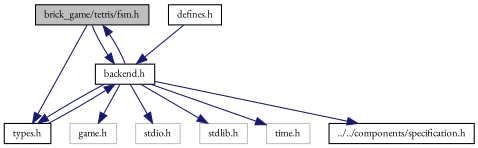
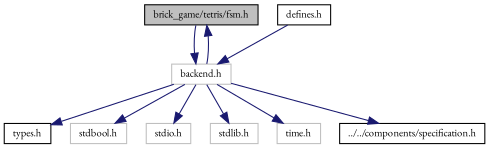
edge "brick_game/tetris/fsm.h" -> "types.h": removed
node "backend.h": color black -> grey75
edge "types.h" -> "backend.h": removed
node "game.h": label "game.h" -> "stdbool.h"
